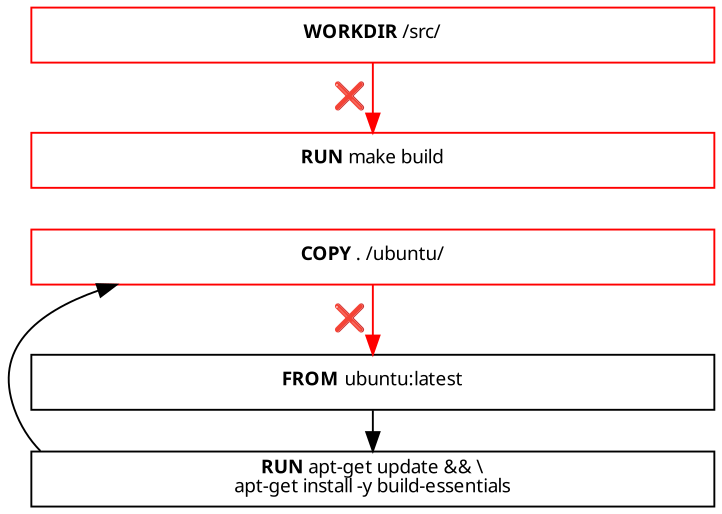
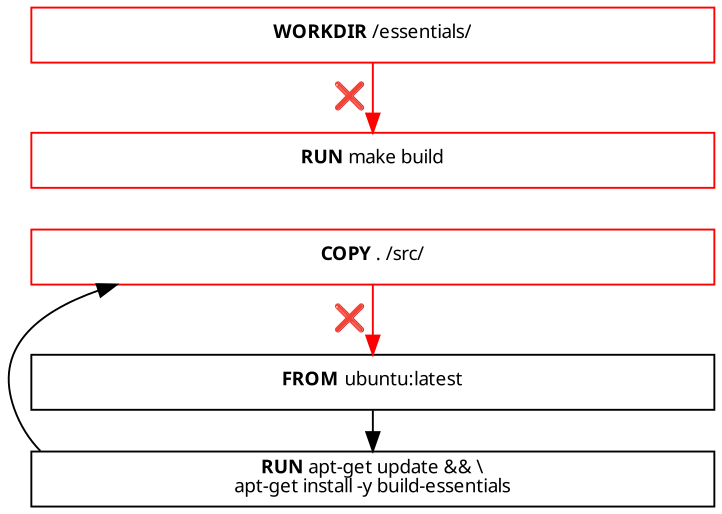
node "WORKDIR": text "/src/" -> "/essentials/"
node "COPY": text ". /ubuntu/" -> ". /src/"
